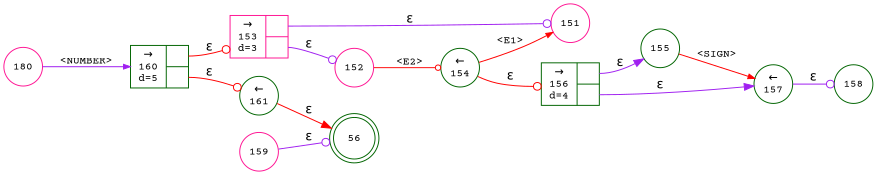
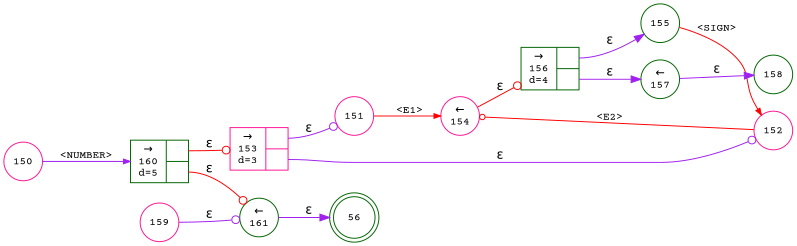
edge "← 154" -> "151": reversed
edge "155" -> "← 157": now "155" -> "152"
node "180": label "180" -> "150"
node "← 154": color darkgreen -> deeppink
edge "← 157" -> "158": arrowhead odot -> normal
edge "← 161" -> "56": color red -> purple
edge "159" -> "56": now "159" -> "← 161"
